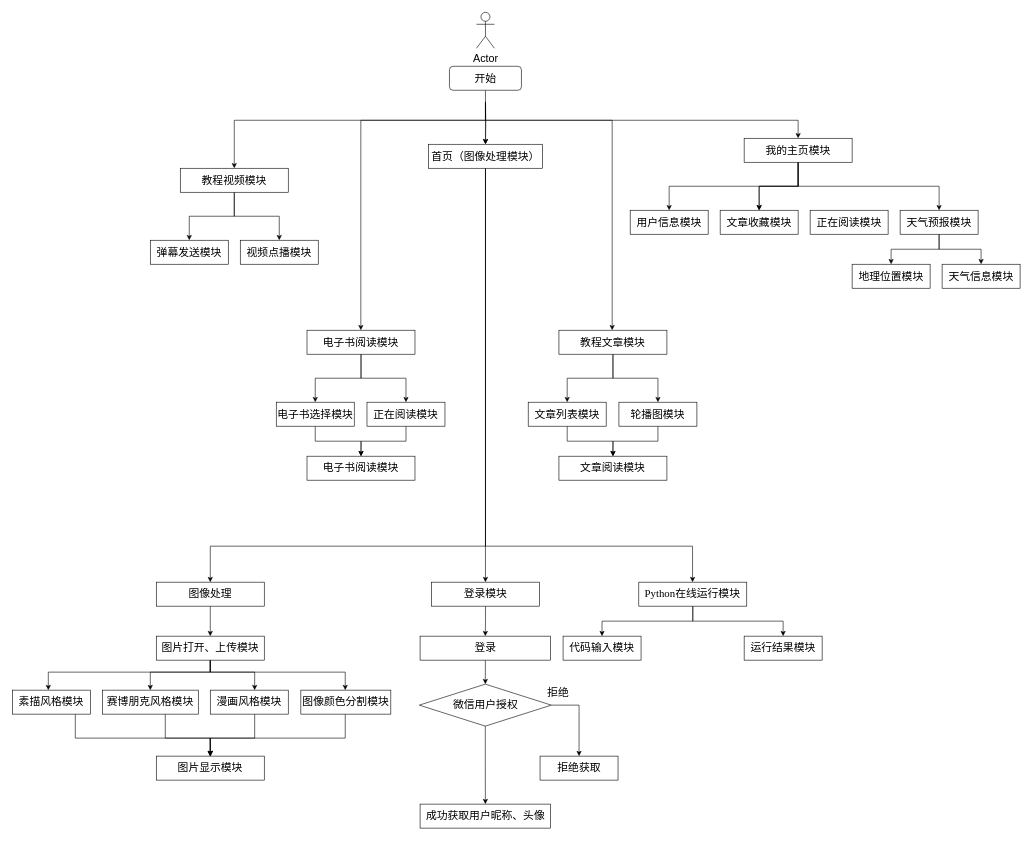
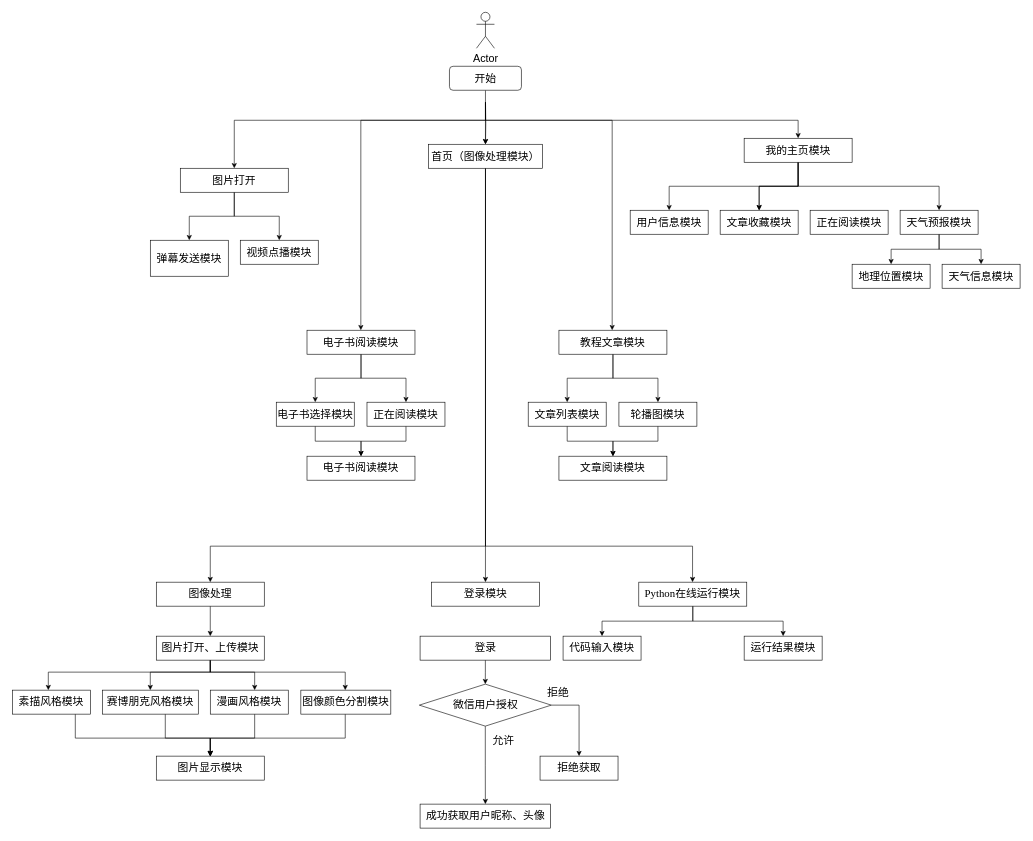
node "教程视频模块": label "教程视频模块" -> "图片打开"
node "弹幕发送模块": size 78x24 -> 78x36
edge "登录模块" -> "登录": removed
node "允许": added
